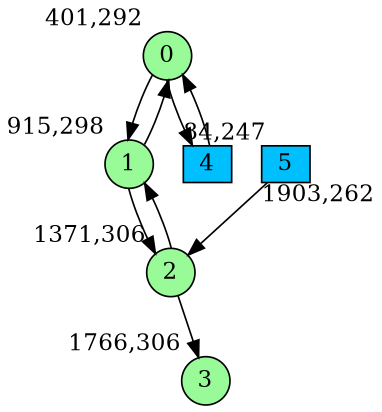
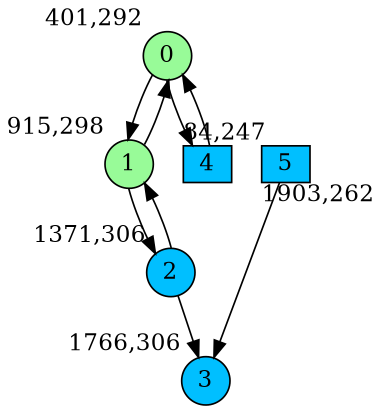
edge "5 1903,262" -> "2 1371,306": now "5 1903,262" -> "3 1766,306"
node "2 1371,306": fillcolor palegreen -> deepskyblue
node "3 1766,306": fillcolor palegreen -> deepskyblue
